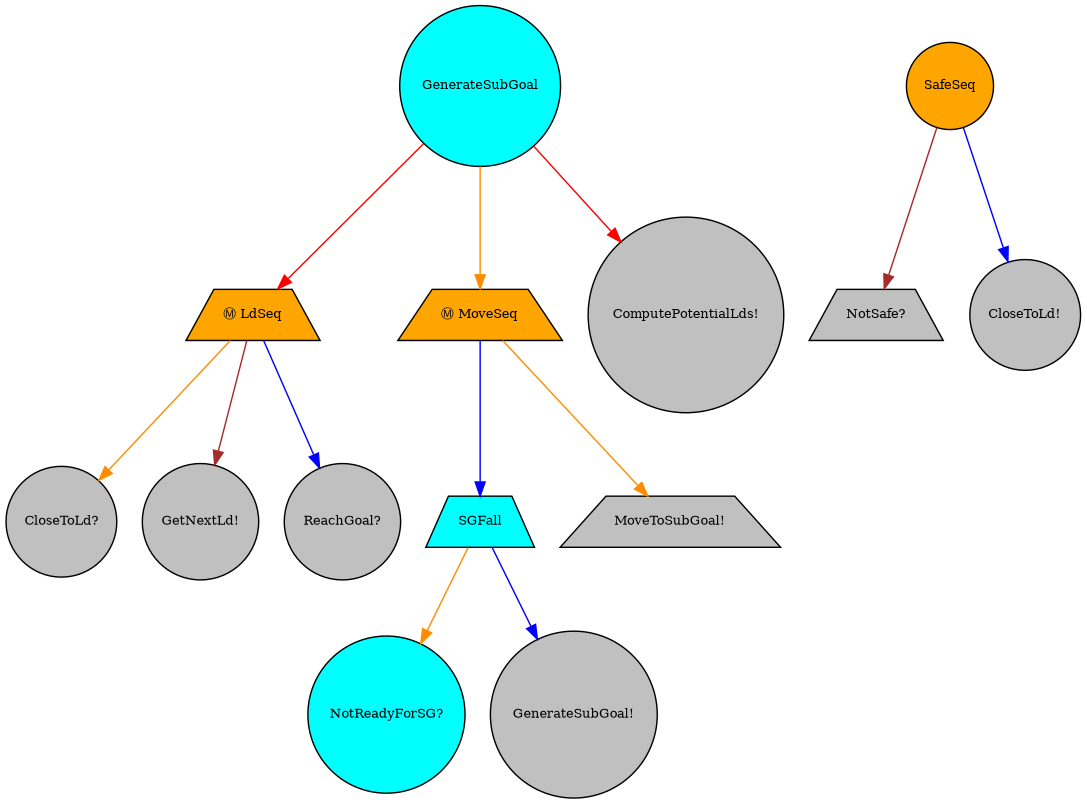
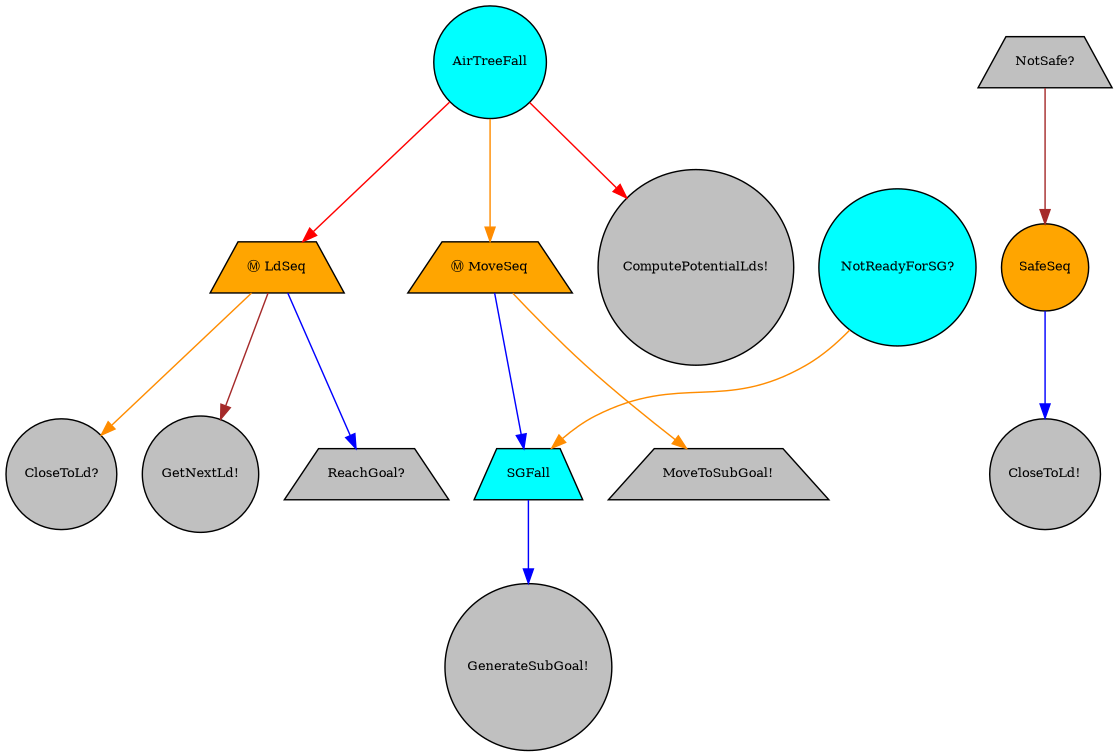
node "GenerateSubGoal": label "GenerateSubGoal" -> "AirTreeFall"
edge "SafeSeq" -> "NotSafe?": reversed
node "ReachGoal?": shape circle -> trapezium
edge "SGFall" -> "NotReadyForSG?": reversed
